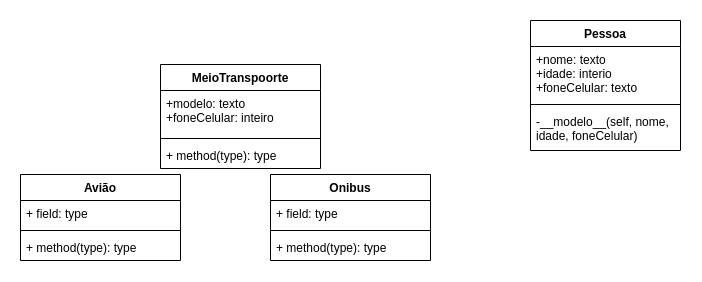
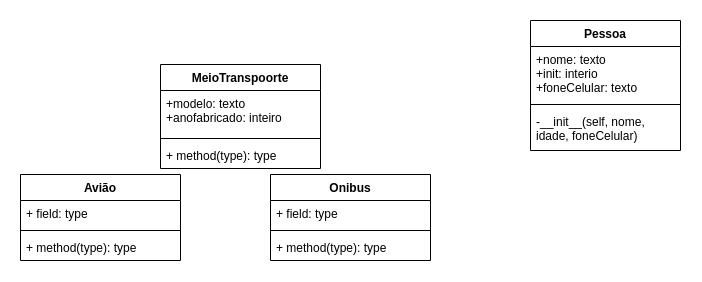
node "+nome: texto +idade: interio +foneCelular: texto": label "+nome: texto +idade: interio +foneCelular: texto" -> "+nome: texto +init: interio +foneCelular: texto"
node "+modelo: texto +foneCelular: inteiro": label "+modelo: texto +foneCelular: inteiro" -> "+modelo: texto +anofabricado: inteiro"
node "-__modelo__(self, nome, idade, foneCelular)": label "-__modelo__(self, nome, idade, foneCelular)" -> "-__init__(self, nome, idade, foneCelular)"
